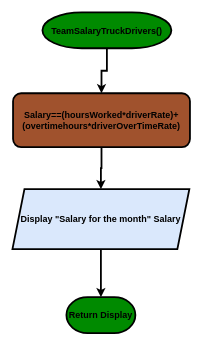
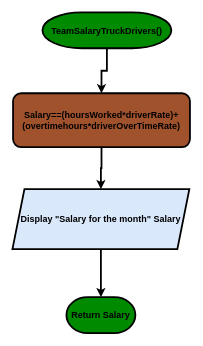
node "Return Display": label "Return Display" -> "Return Salary"
